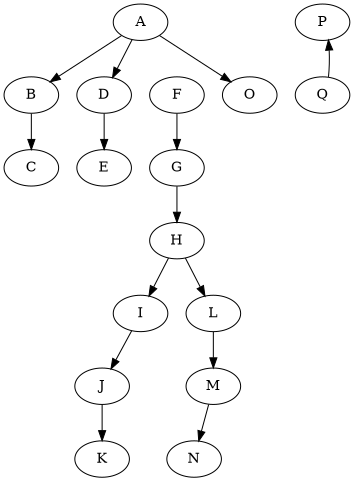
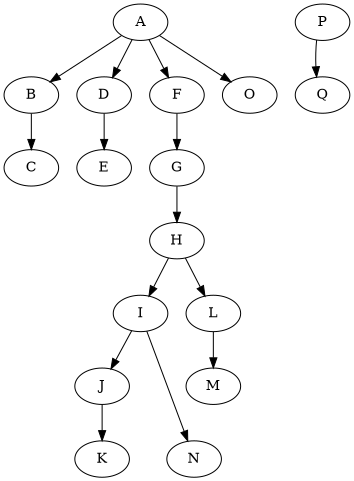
edge "A" -> "F": added
edge "Q" -> "P": reversed
edge "M" -> "N": now "I" -> "N"
